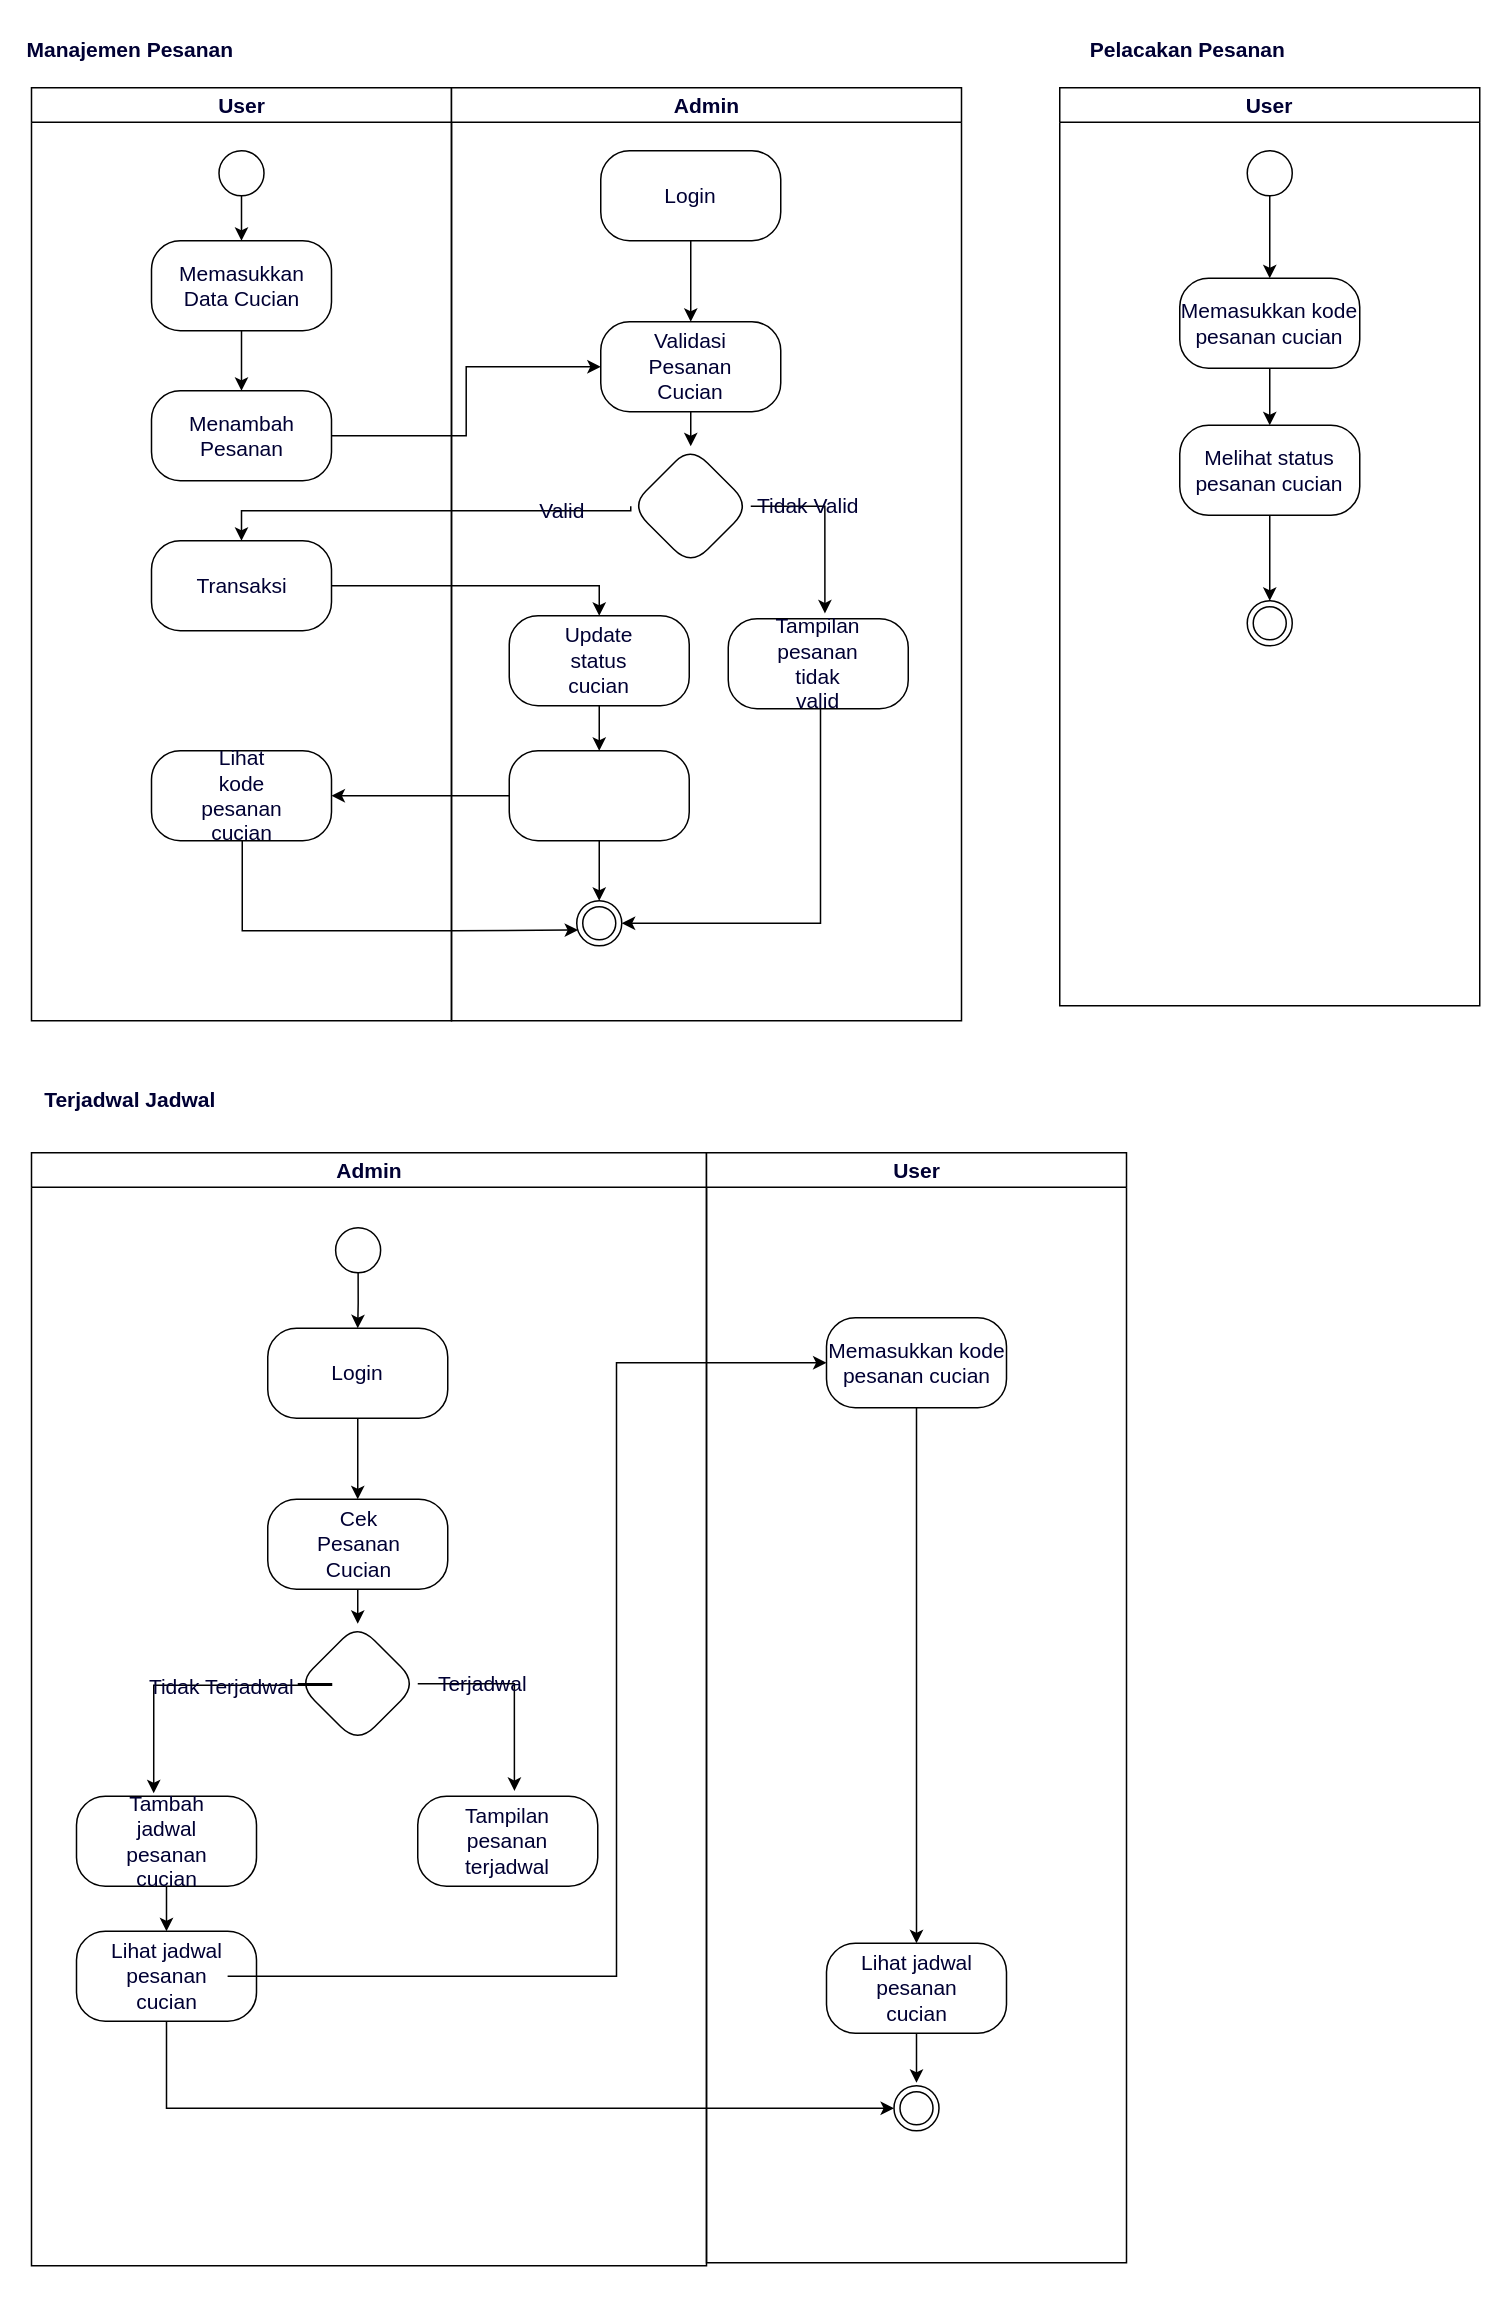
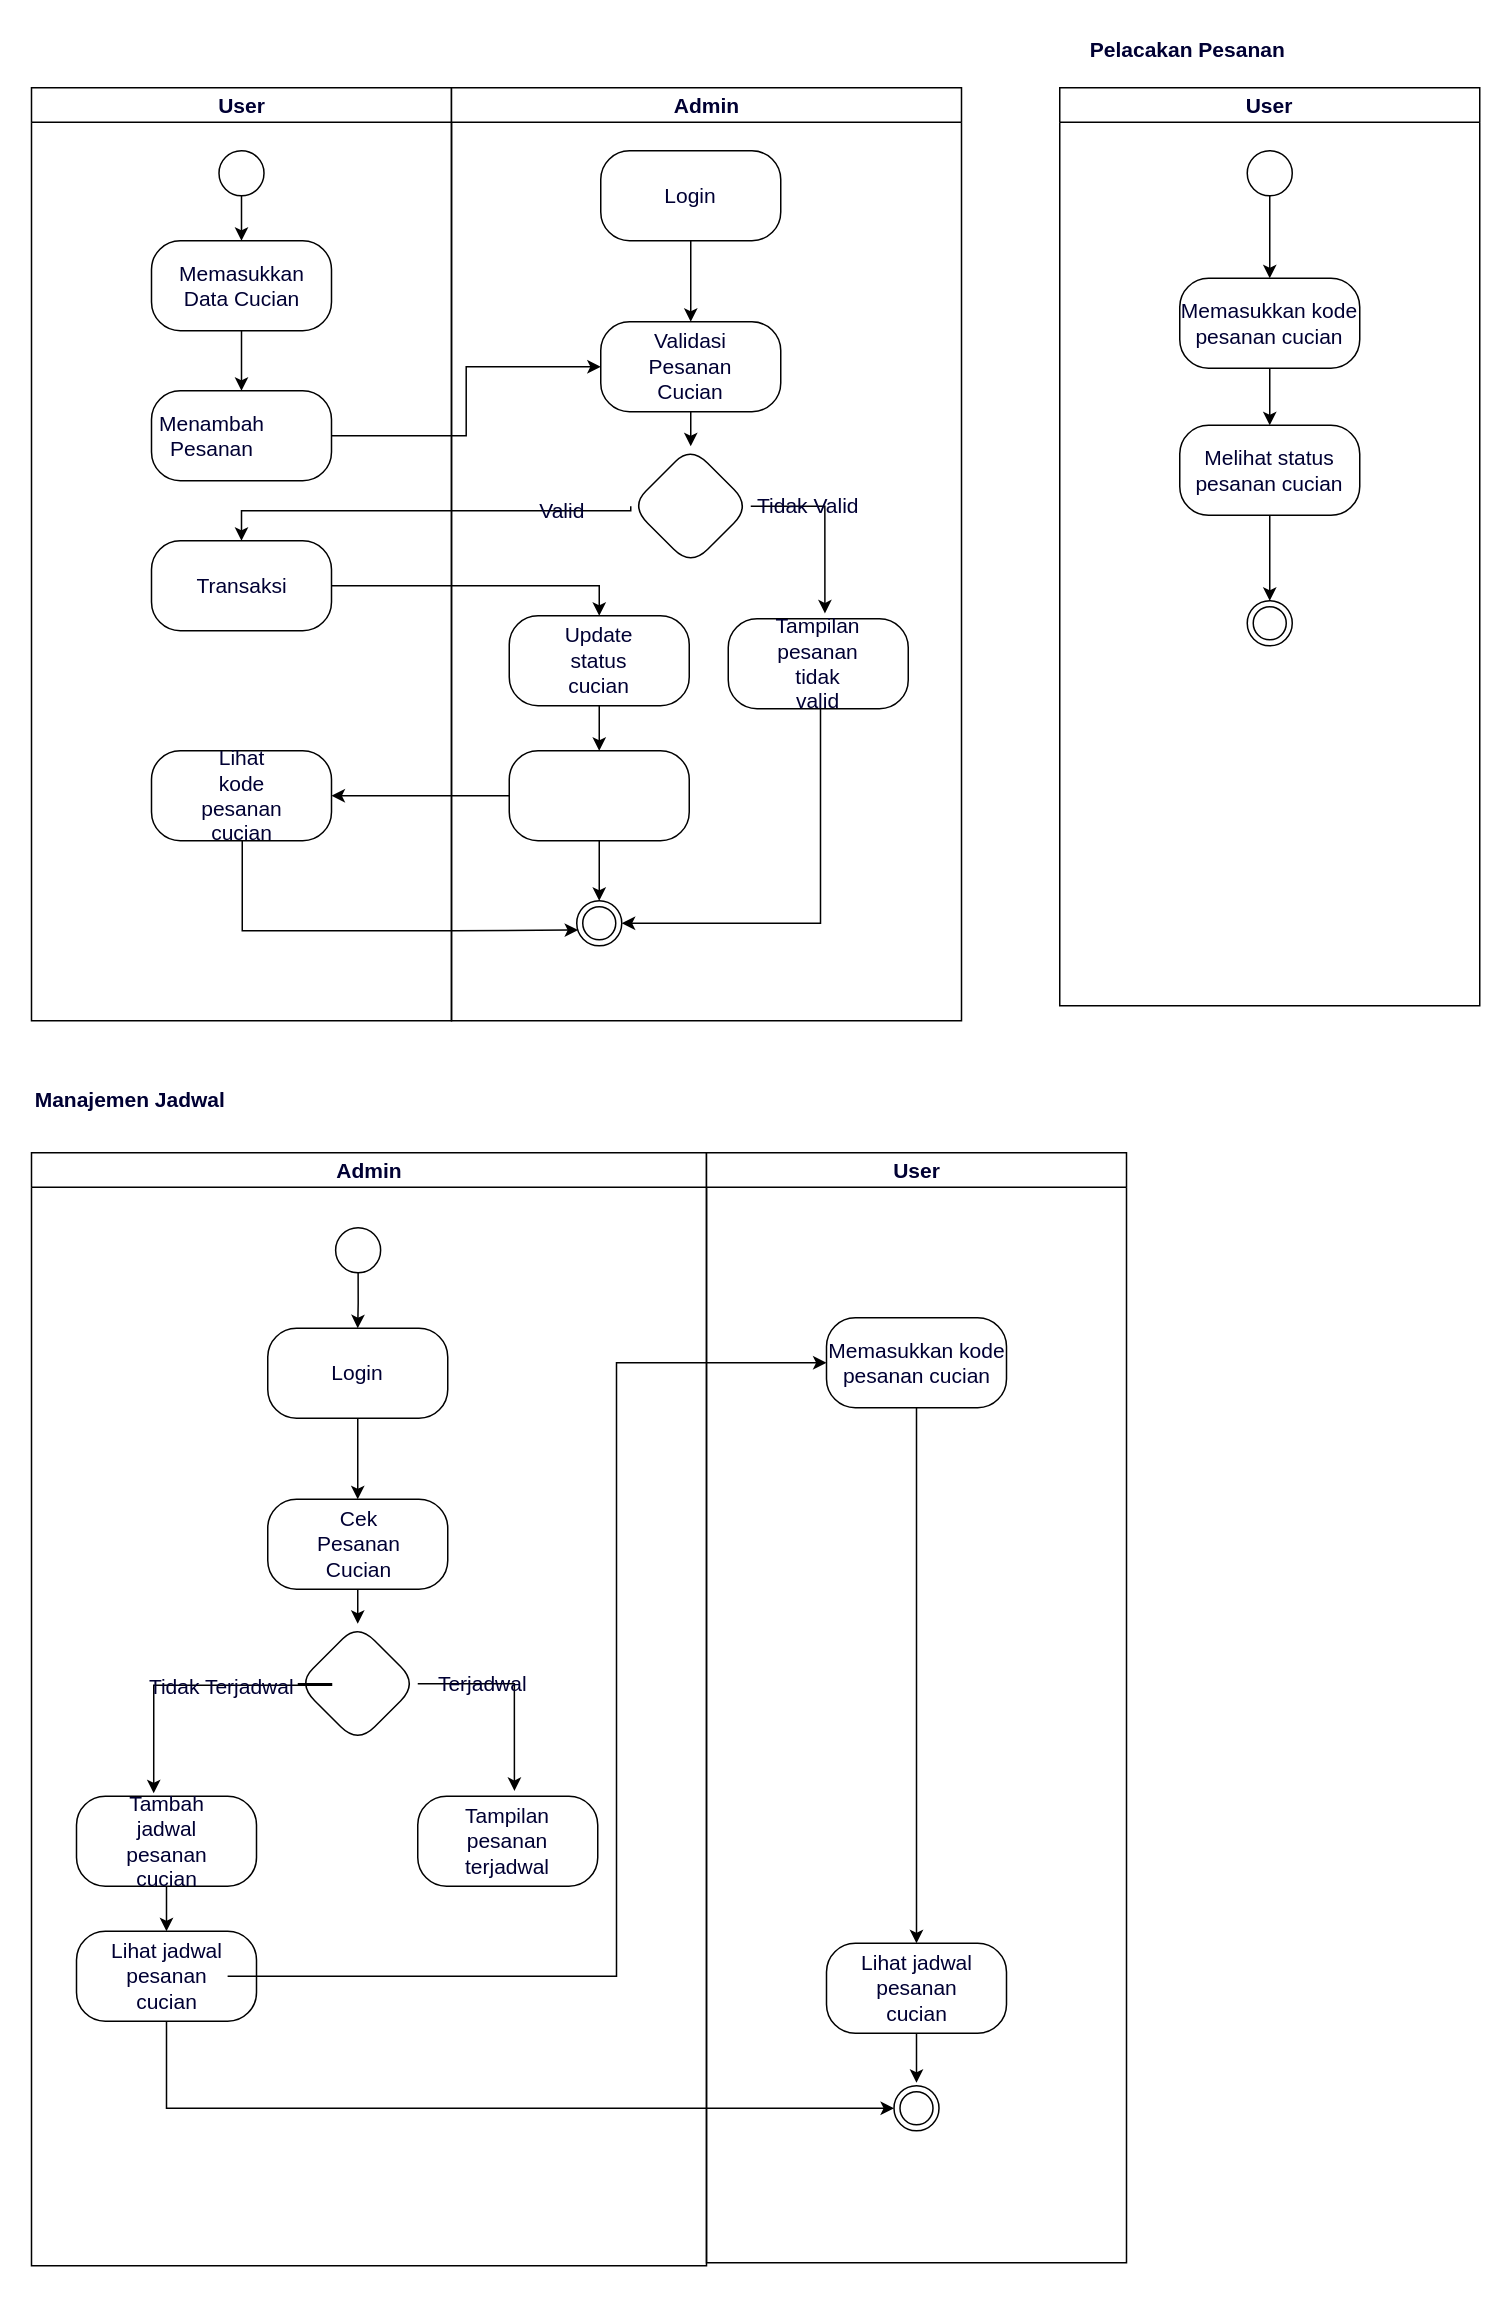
node "Manajemen Pesanan": removed
node "Menambah Pesanan": moved (242, 436) -> (212, 436)
node "Terjadwal Jadwal": label "Terjadwal Jadwal" -> "Manajemen Jadwal"
